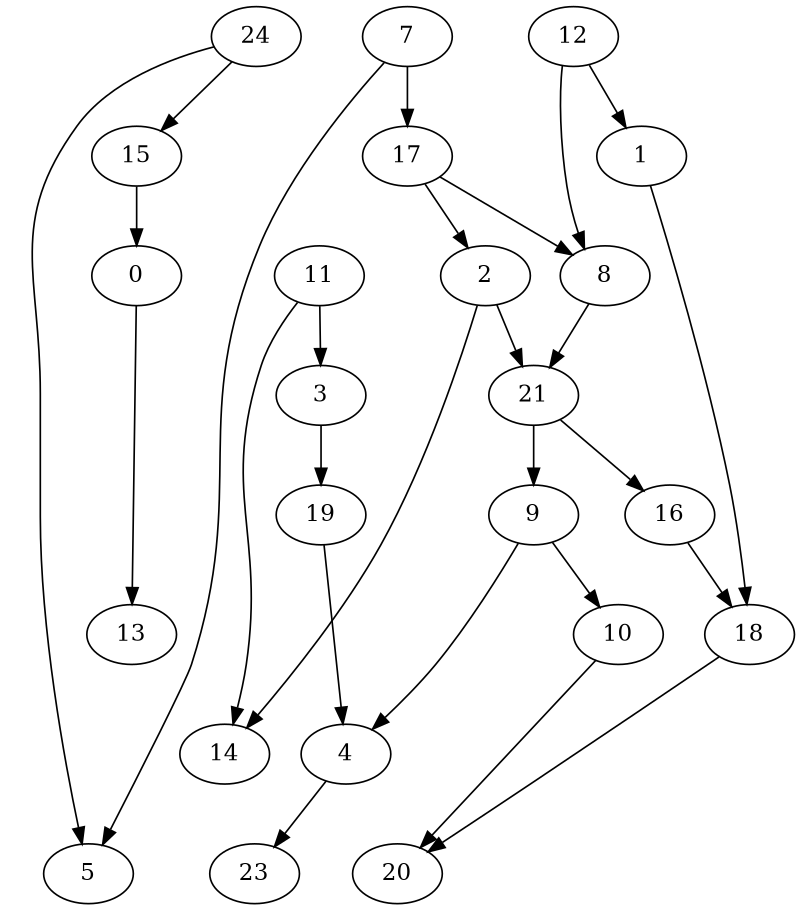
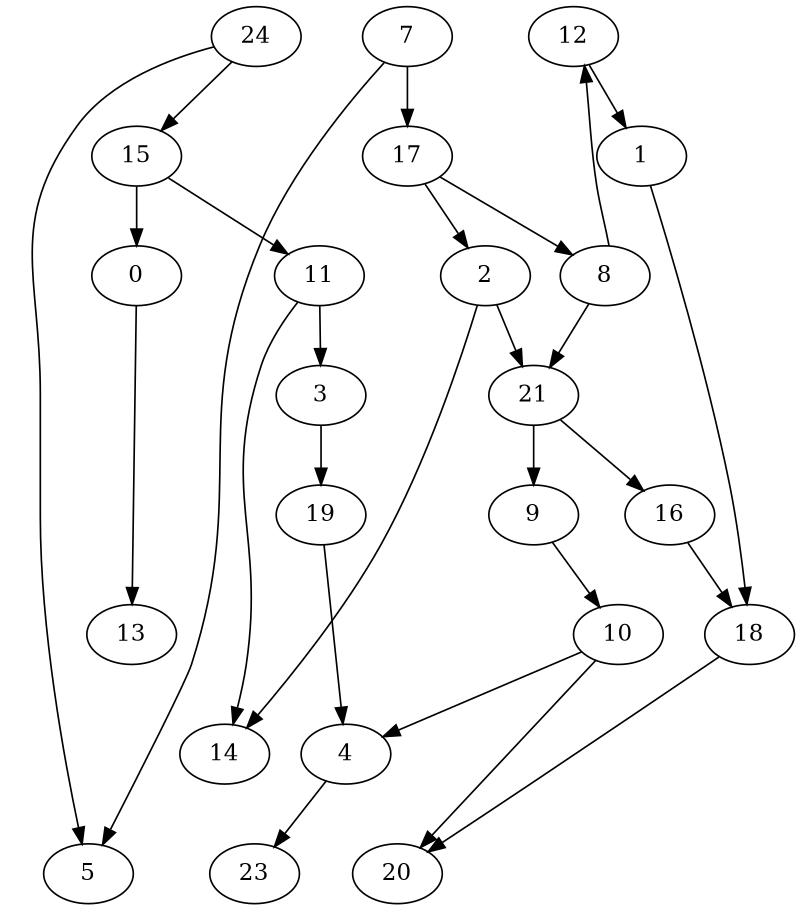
edge "12" -> "8": reversed
edge "15" -> "11": added
edge "9" -> "4": now "10" -> "4"
